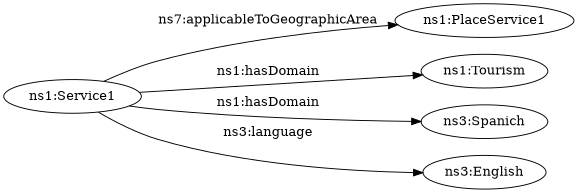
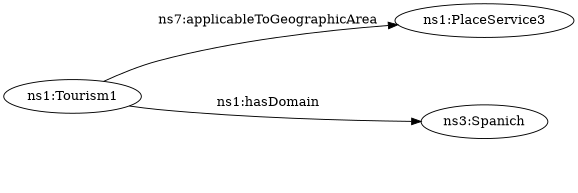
node "ns1:PlaceService1": label "ns1:PlaceService1" -> "ns1:PlaceService3"
node "ns1:Tourism": removed
node "ns1:Service1": label "ns1:Service1" -> "ns1:Tourism1"
node "ns3:English": removed
